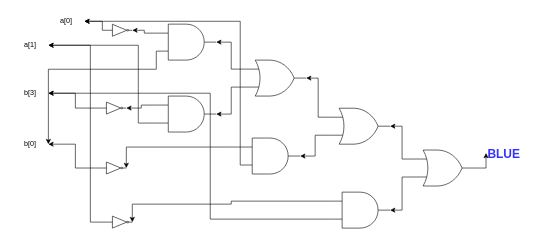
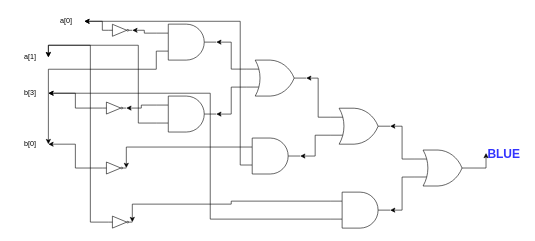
node "a[1]": moved (30, 45) -> (30, 57)
